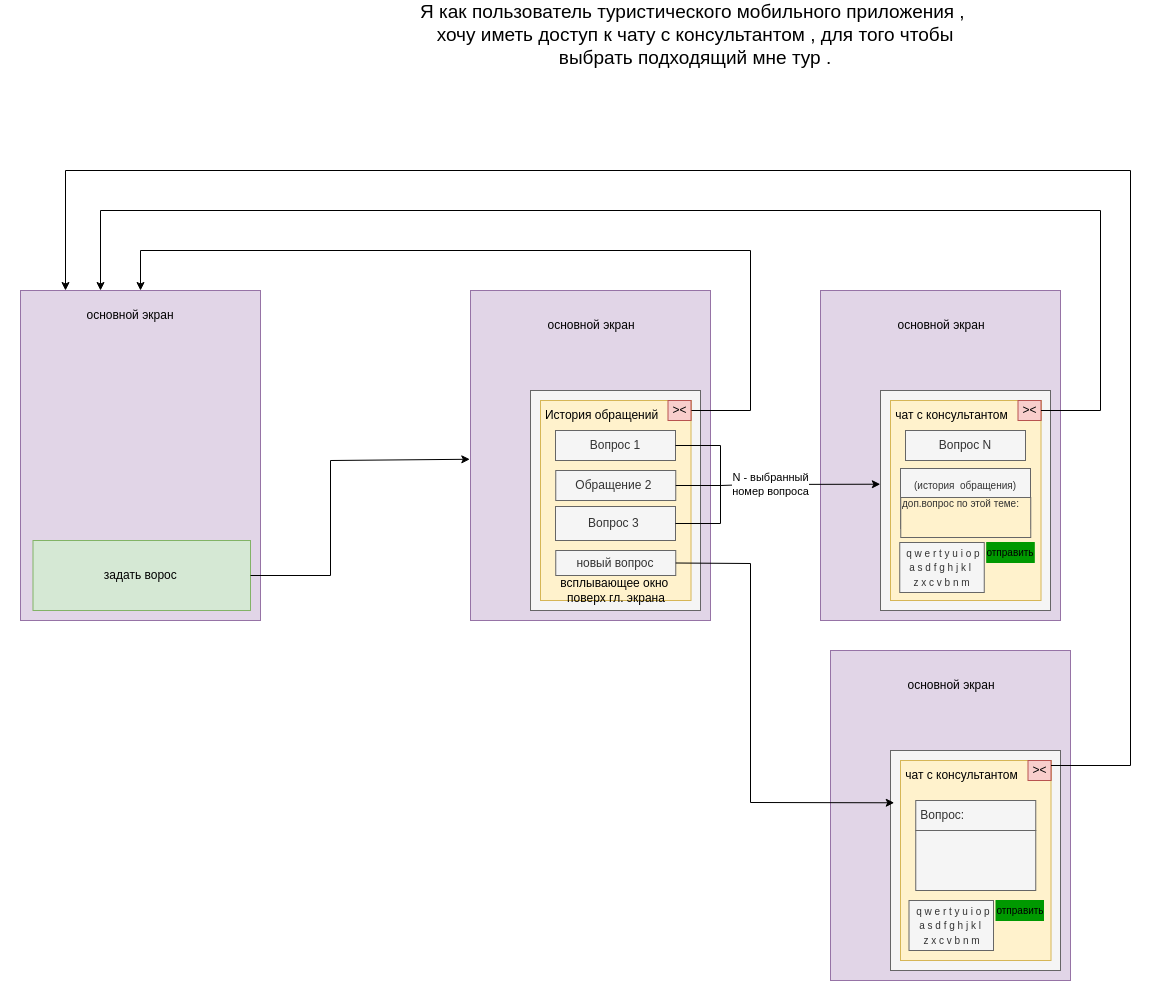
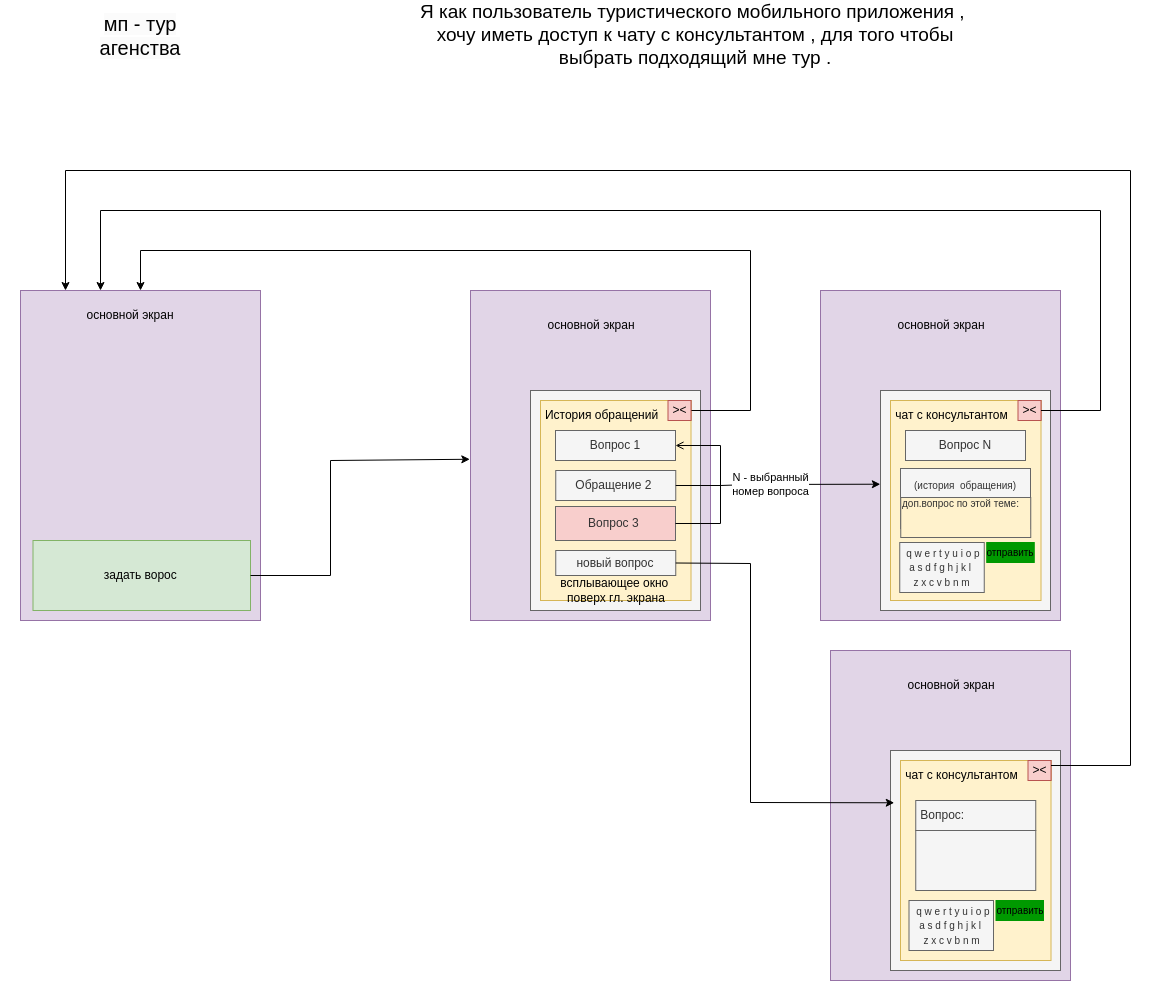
node "мп - тур агенства": added
edge "Вопрос 1" -- "Вопрос 3": arrowhead none -> open
node "Вопрос 3": fillcolor #f5f5f5 -> #f8cecc
